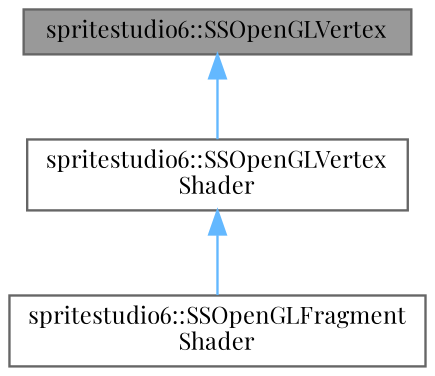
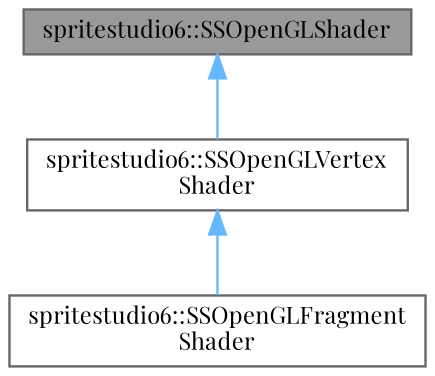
node "spritestudio6::SSOpenGLVertex": label "spritestudio6::SSOpenGLVertex" -> "spritestudio6::SSOpenGLShader"
